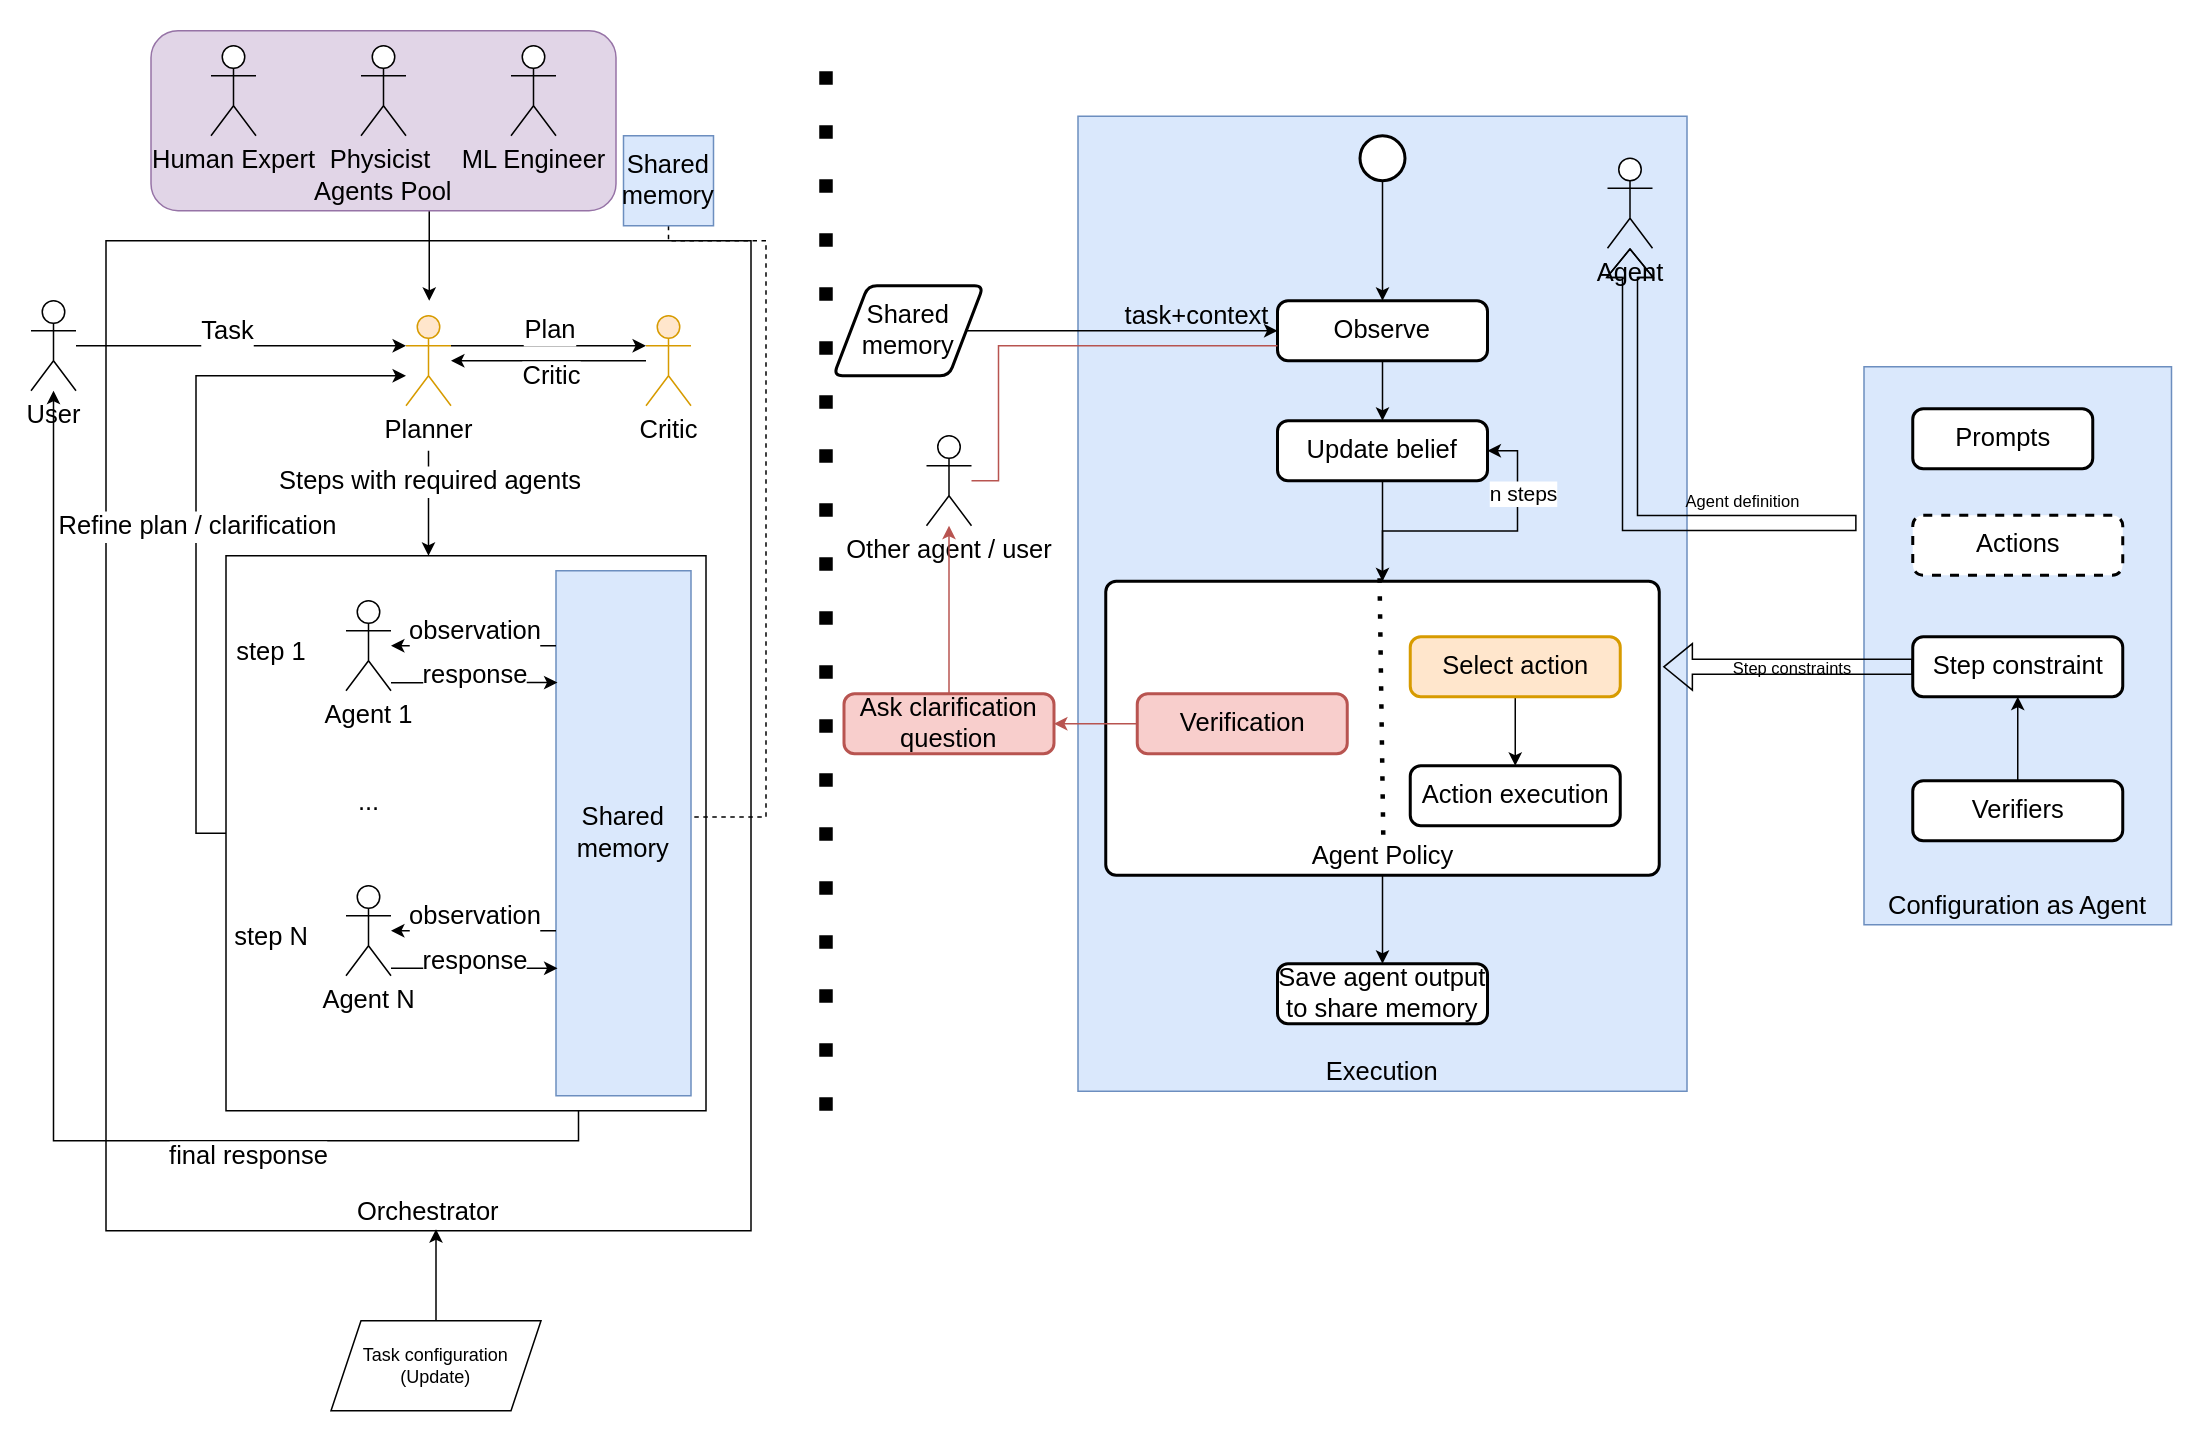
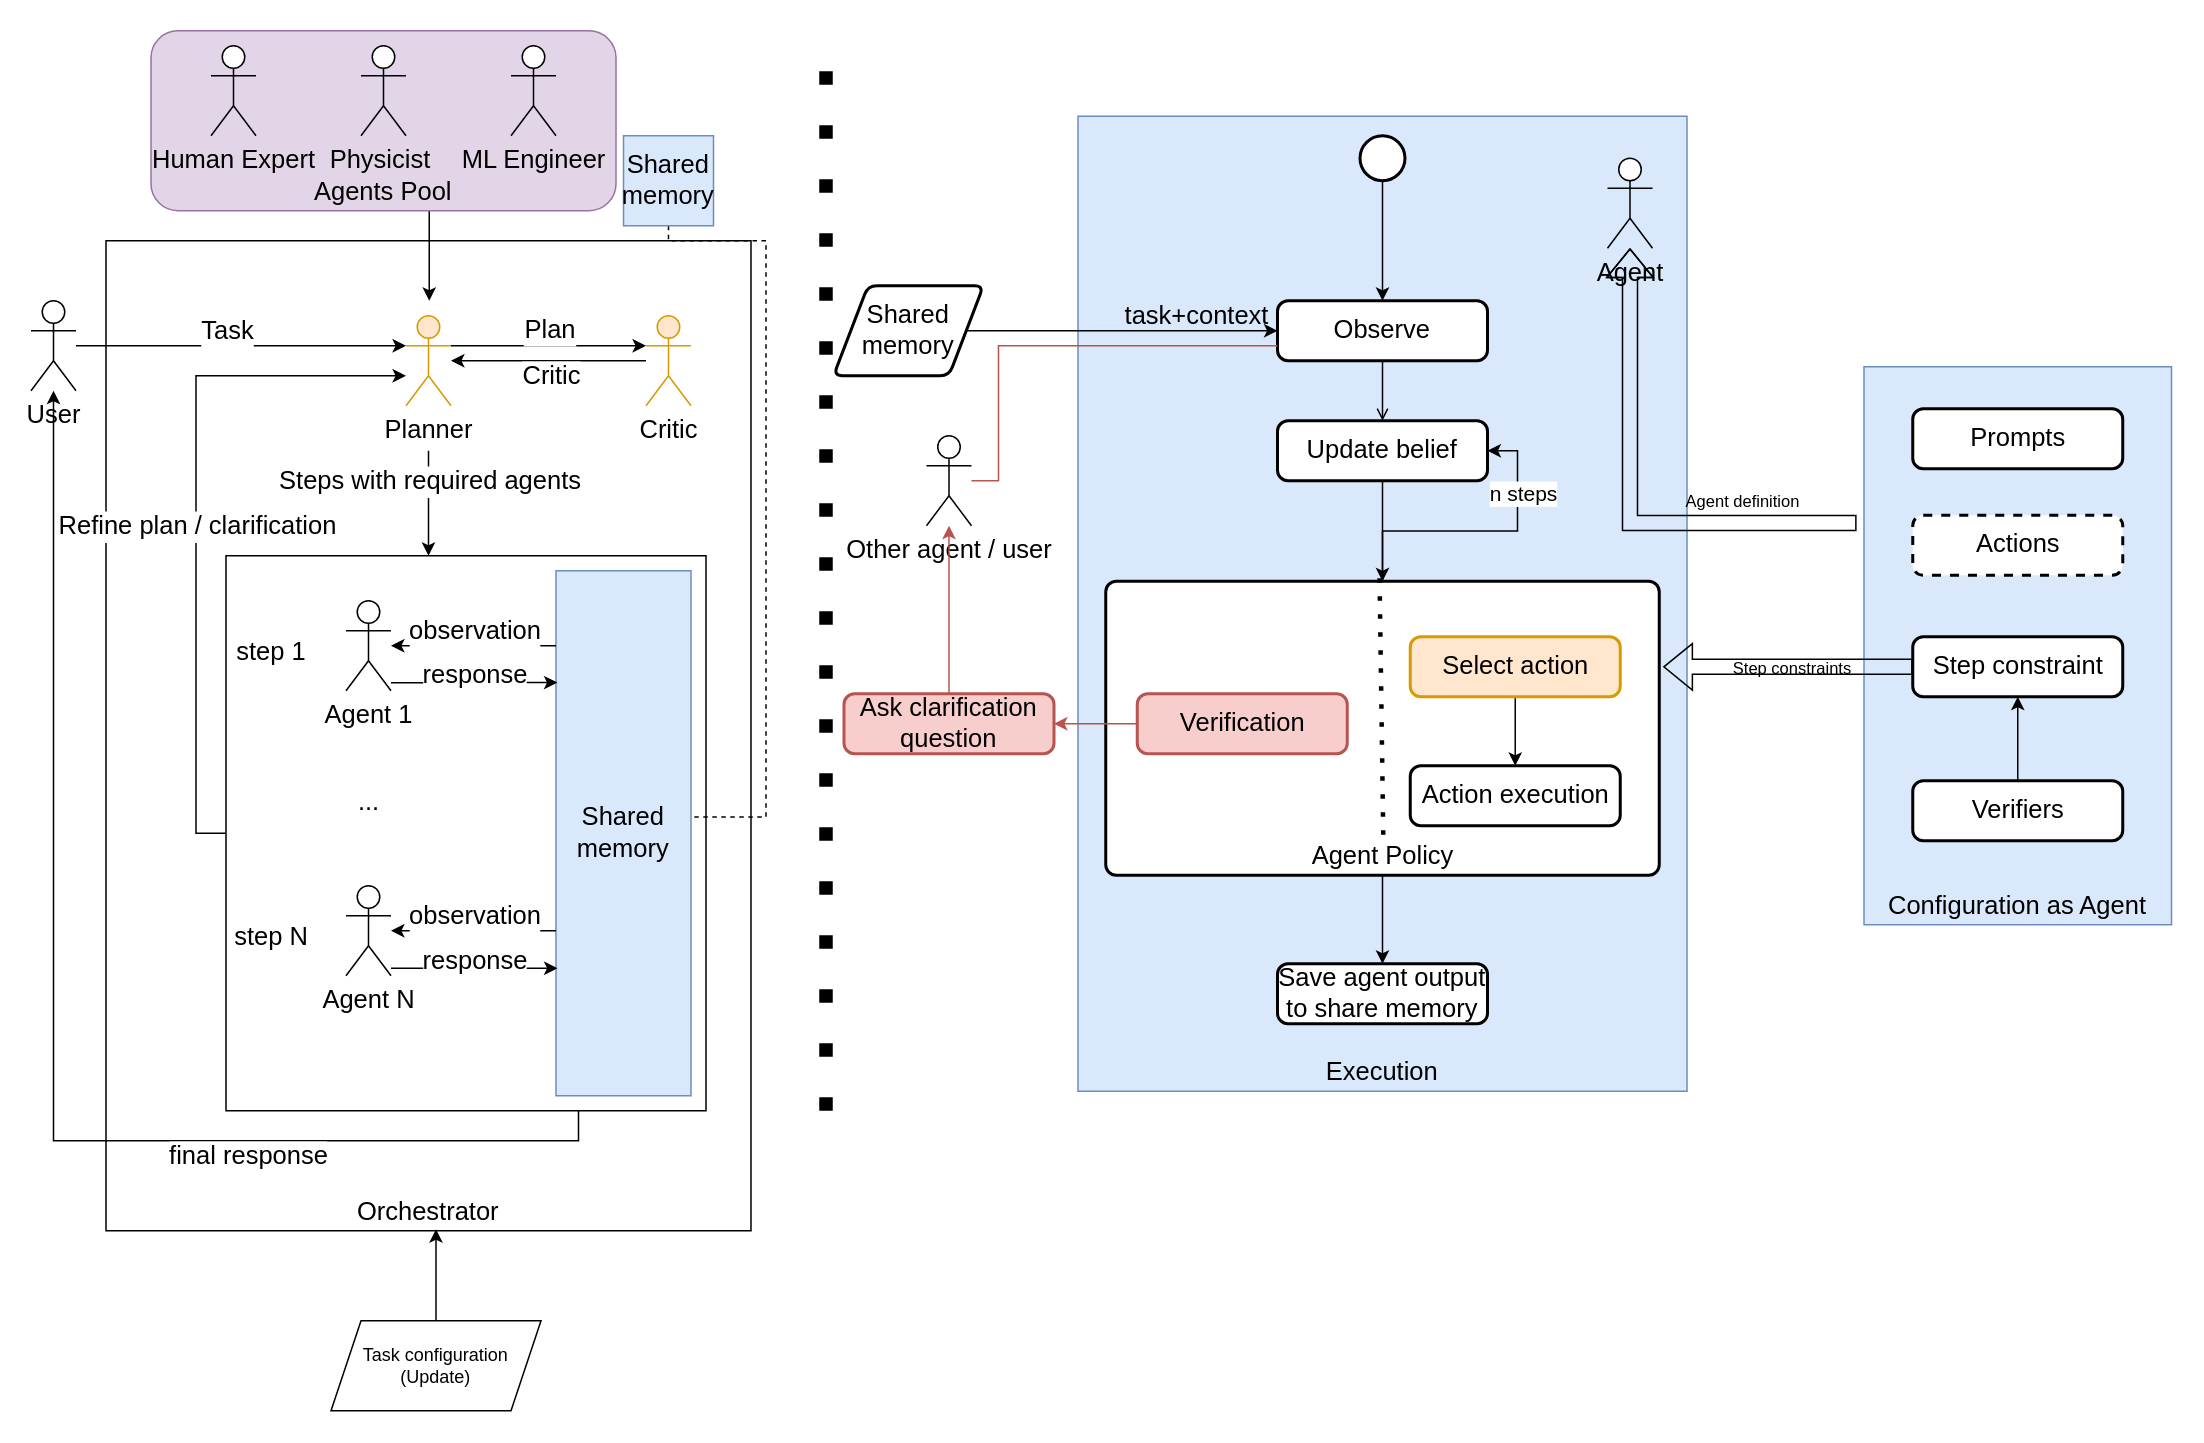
edge "Observe" -> "Update belief": arrowhead classic -> open
node "Prompts": size 180x60 -> 210x60
